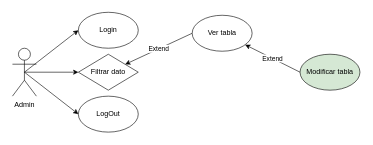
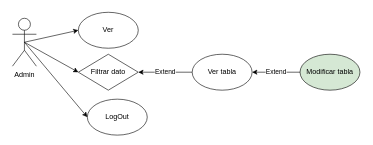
node "Login": label "Login" -> "Ver"
node "Ver tabla": moved (222, 33) -> (222, 72)
node "Admin": moved (24, 72) -> (24, 42)
node "LogOut": moved (108, 114) -> (117, 117)
